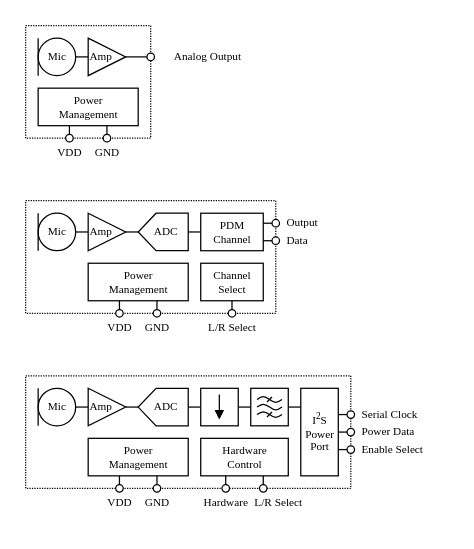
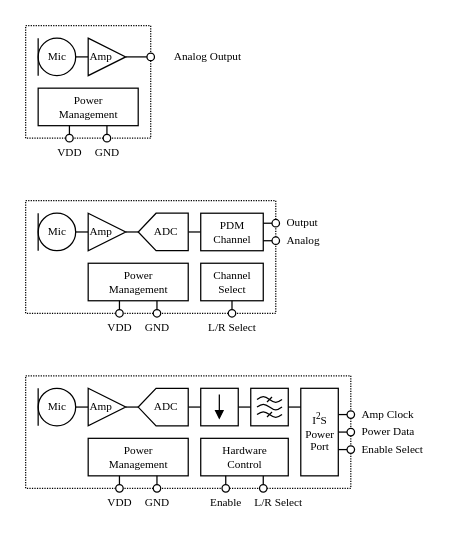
node "Data": label "Data" -> "Analog"
node "Serial Clock": label "Serial Clock" -> "Amp Clock"
node "Hardware": label "Hardware" -> "Enable"
